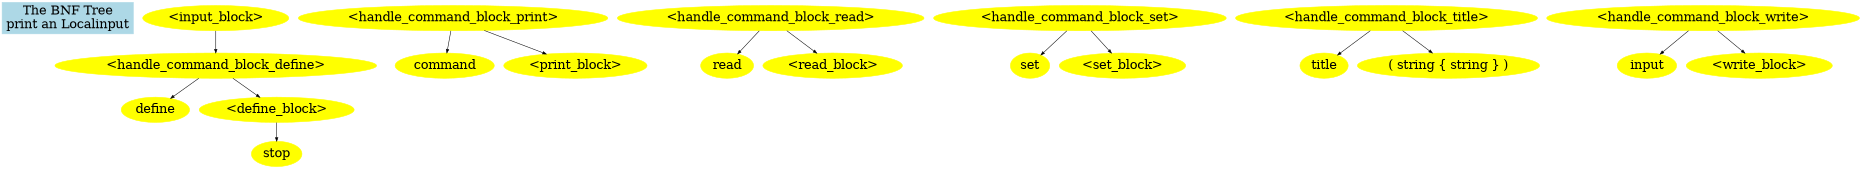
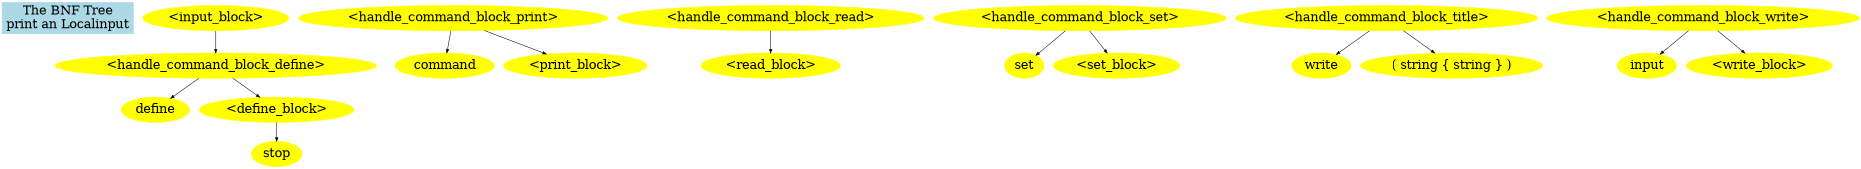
node "read": removed
node "title": label "title" -> "write"
